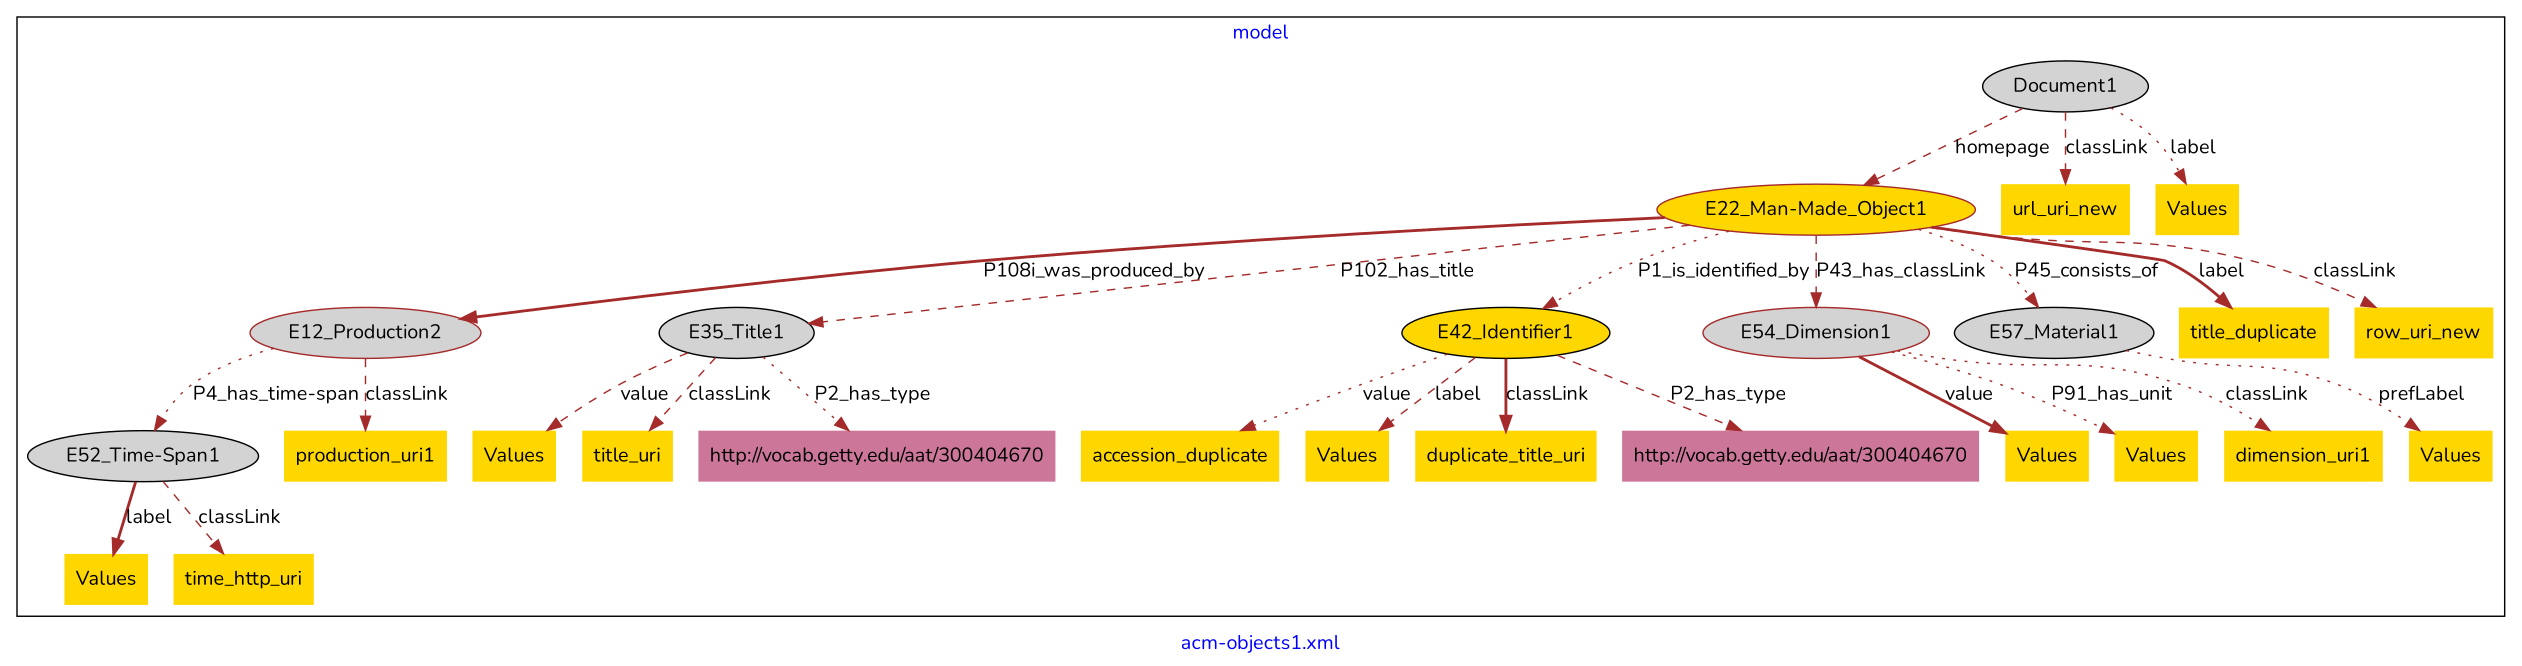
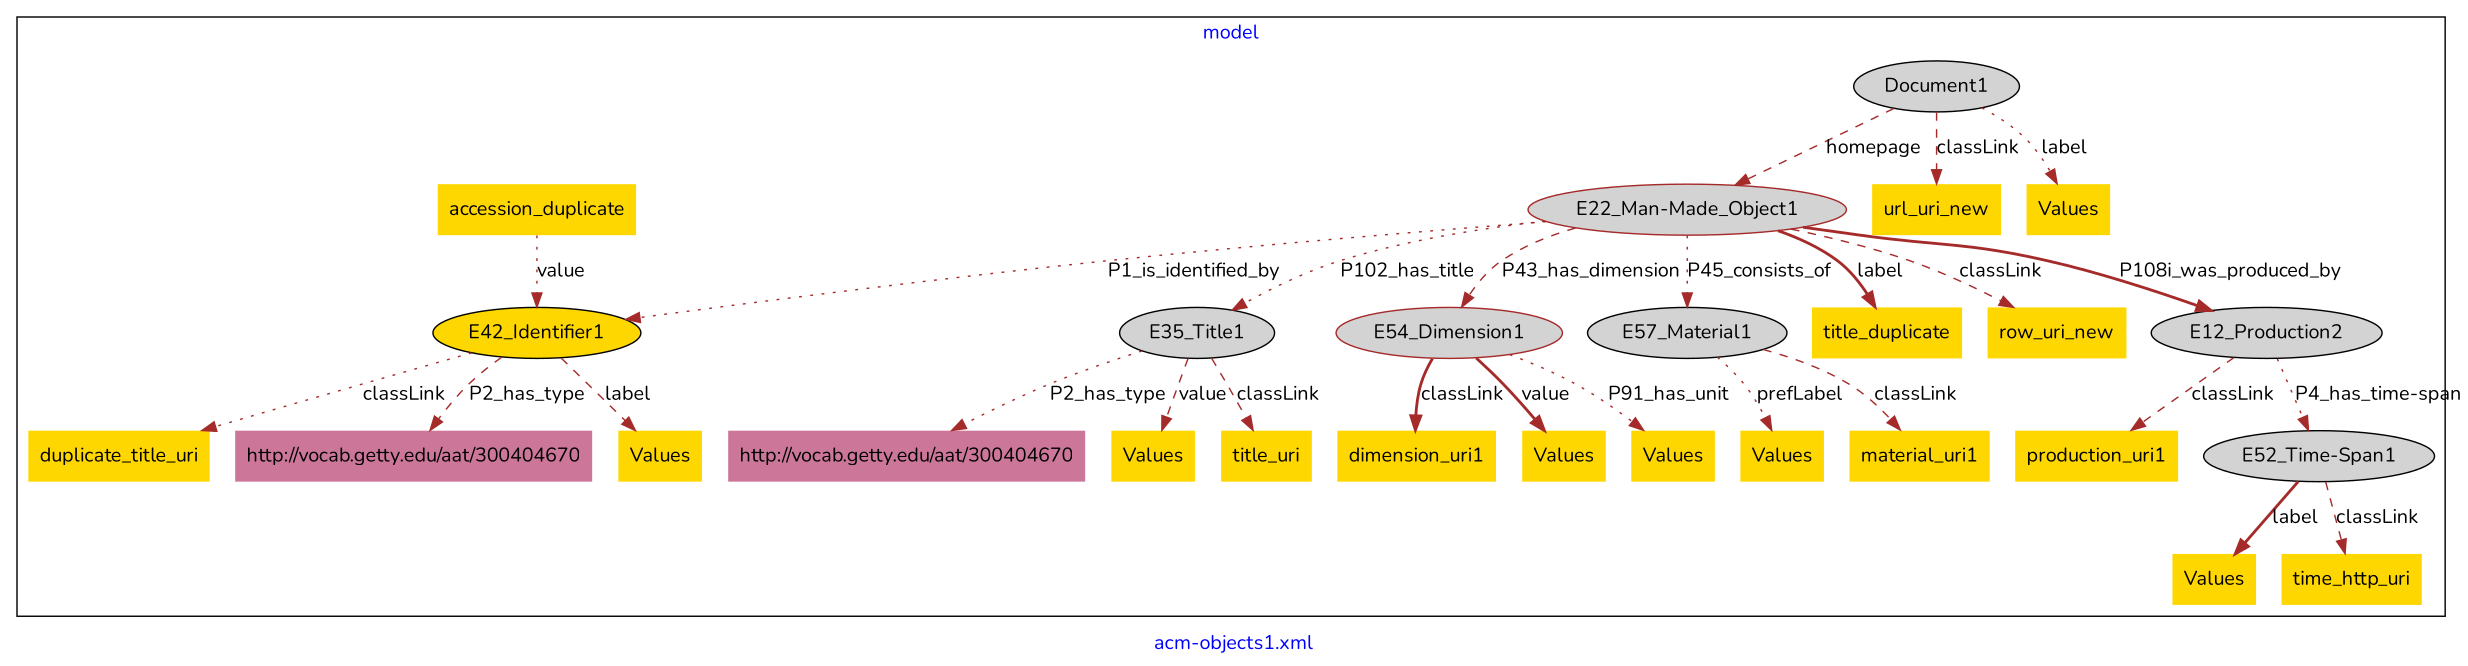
node "E22_Man-Made_Object1": fillcolor gold -> lightgray
edge "E22_Man-Made_Object1" -> "E54_Dimension1": label "P43_has_classLink" -> "P43_has_dimension"
edge "E22_Man-Made_Object1" -> "E35_Title1": style dashed -> dotted
node "E12_Production2": color brown -> black
edge "E54_Dimension1" -> "dimension_uri1": style dotted -> bold
edge "E42_Identifier1" -> "duplicate_title_uri": style bold -> dotted
edge "E42_Identifier1" -> "accession_duplicate": reversed
node "material_uri1": added
